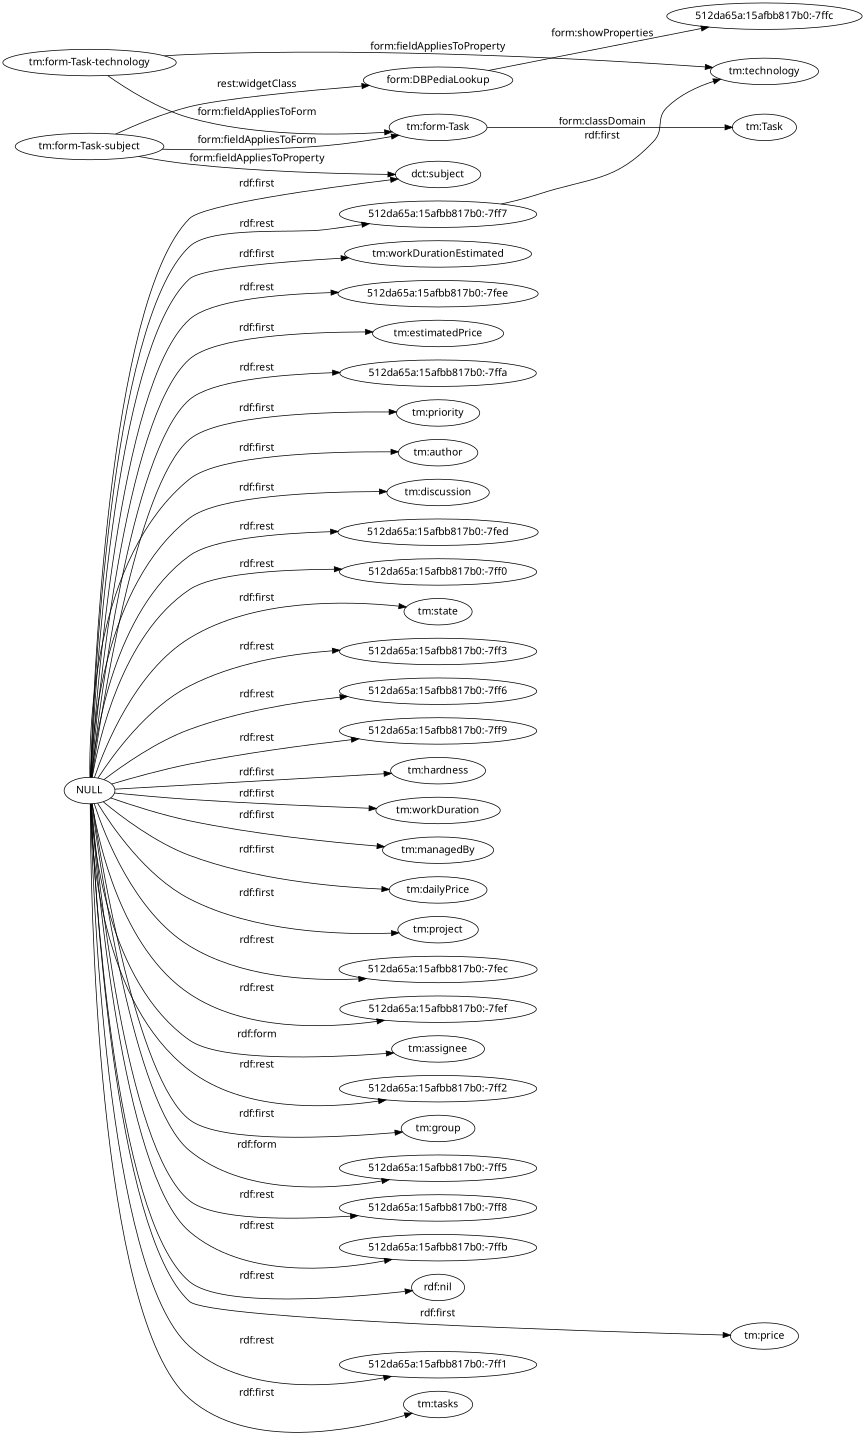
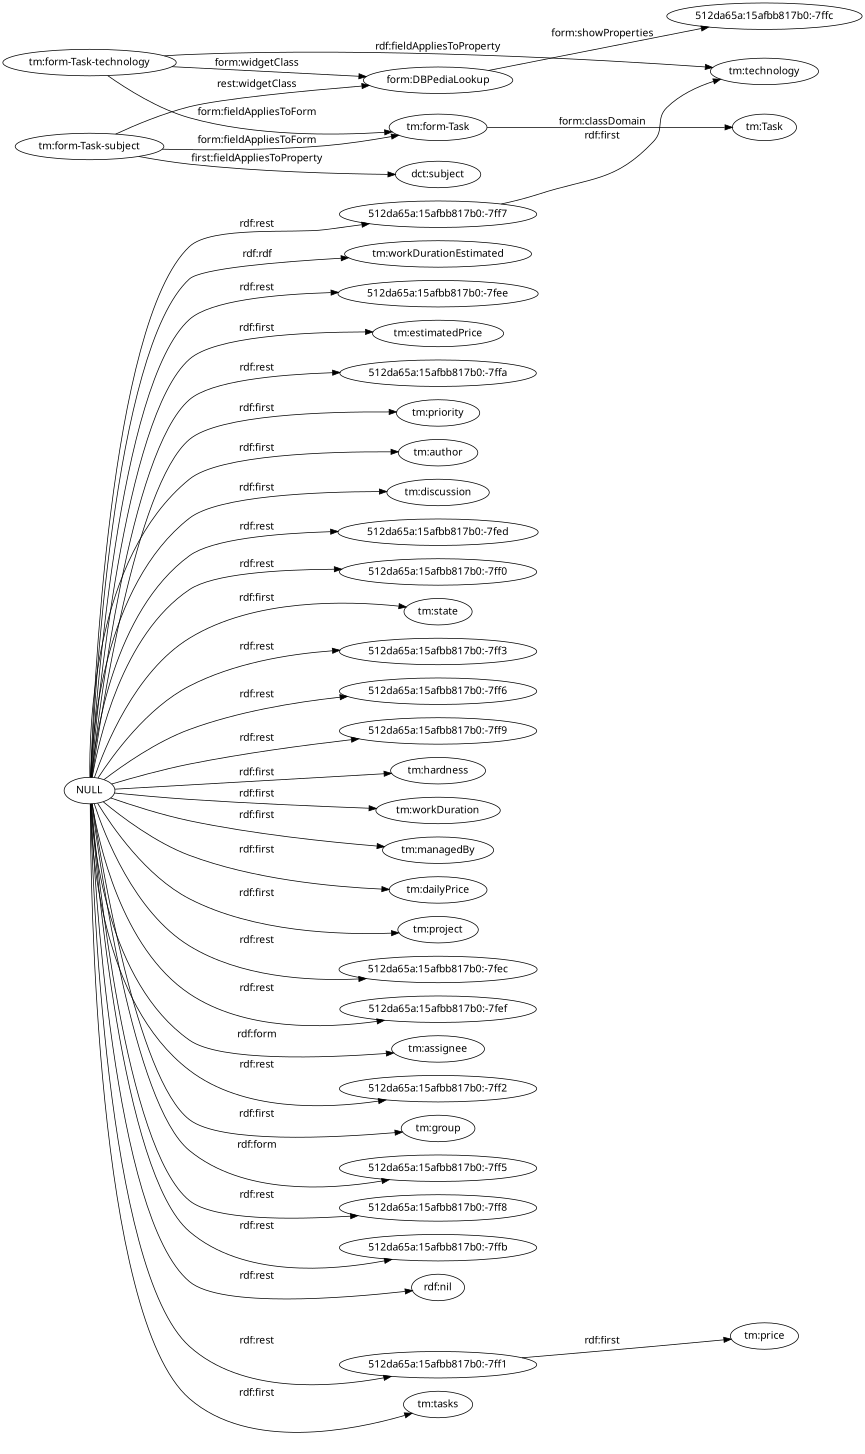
edge "tm:form-Task-technology" -> "tm:technology": label "form:fieldAppliesToProperty" -> "rdf:fieldAppliesToProperty"
edge "tm:form-Task-technology" -> "form:DBPediaLookup": added, label "form:widgetClass"
edge "tm:form-Task-subject" -> "dct:subject": label "form:fieldAppliesToProperty" -> "first:fieldAppliesToProperty"
edge "NULL" -> "tm:workDurationEstimated": label "rdf:first" -> "rdf:rdf"
edge "NULL" -> "dct:subject": removed, label "rdf:first"
edge "NULL" -> "tm:price": now "512da65a:15afbb817b0:-7ff1" -> "tm:price"
